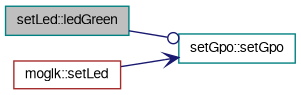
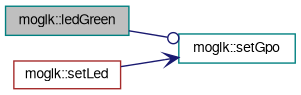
node "setLed::ledGreen": label "setLed::ledGreen" -> "moglk::ledGreen"
node "setGpo::setGpo": label "setGpo::setGpo" -> "moglk::setGpo"
